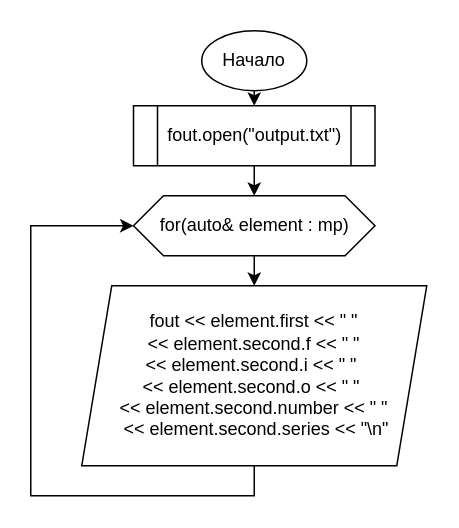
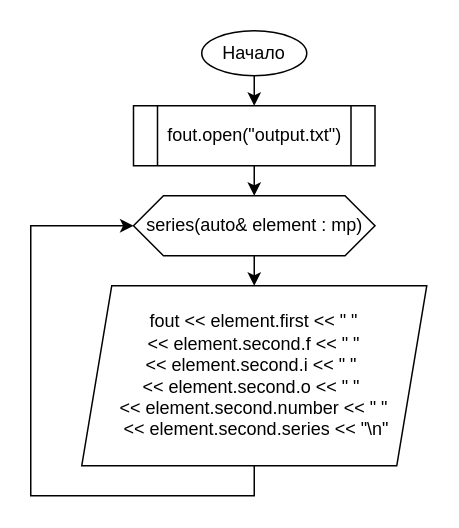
node "Начало": size 105x60 -> 105x45
node "for(auto& element : mp)": label "for(auto& element : mp)" -> "series(auto& element : mp)"
